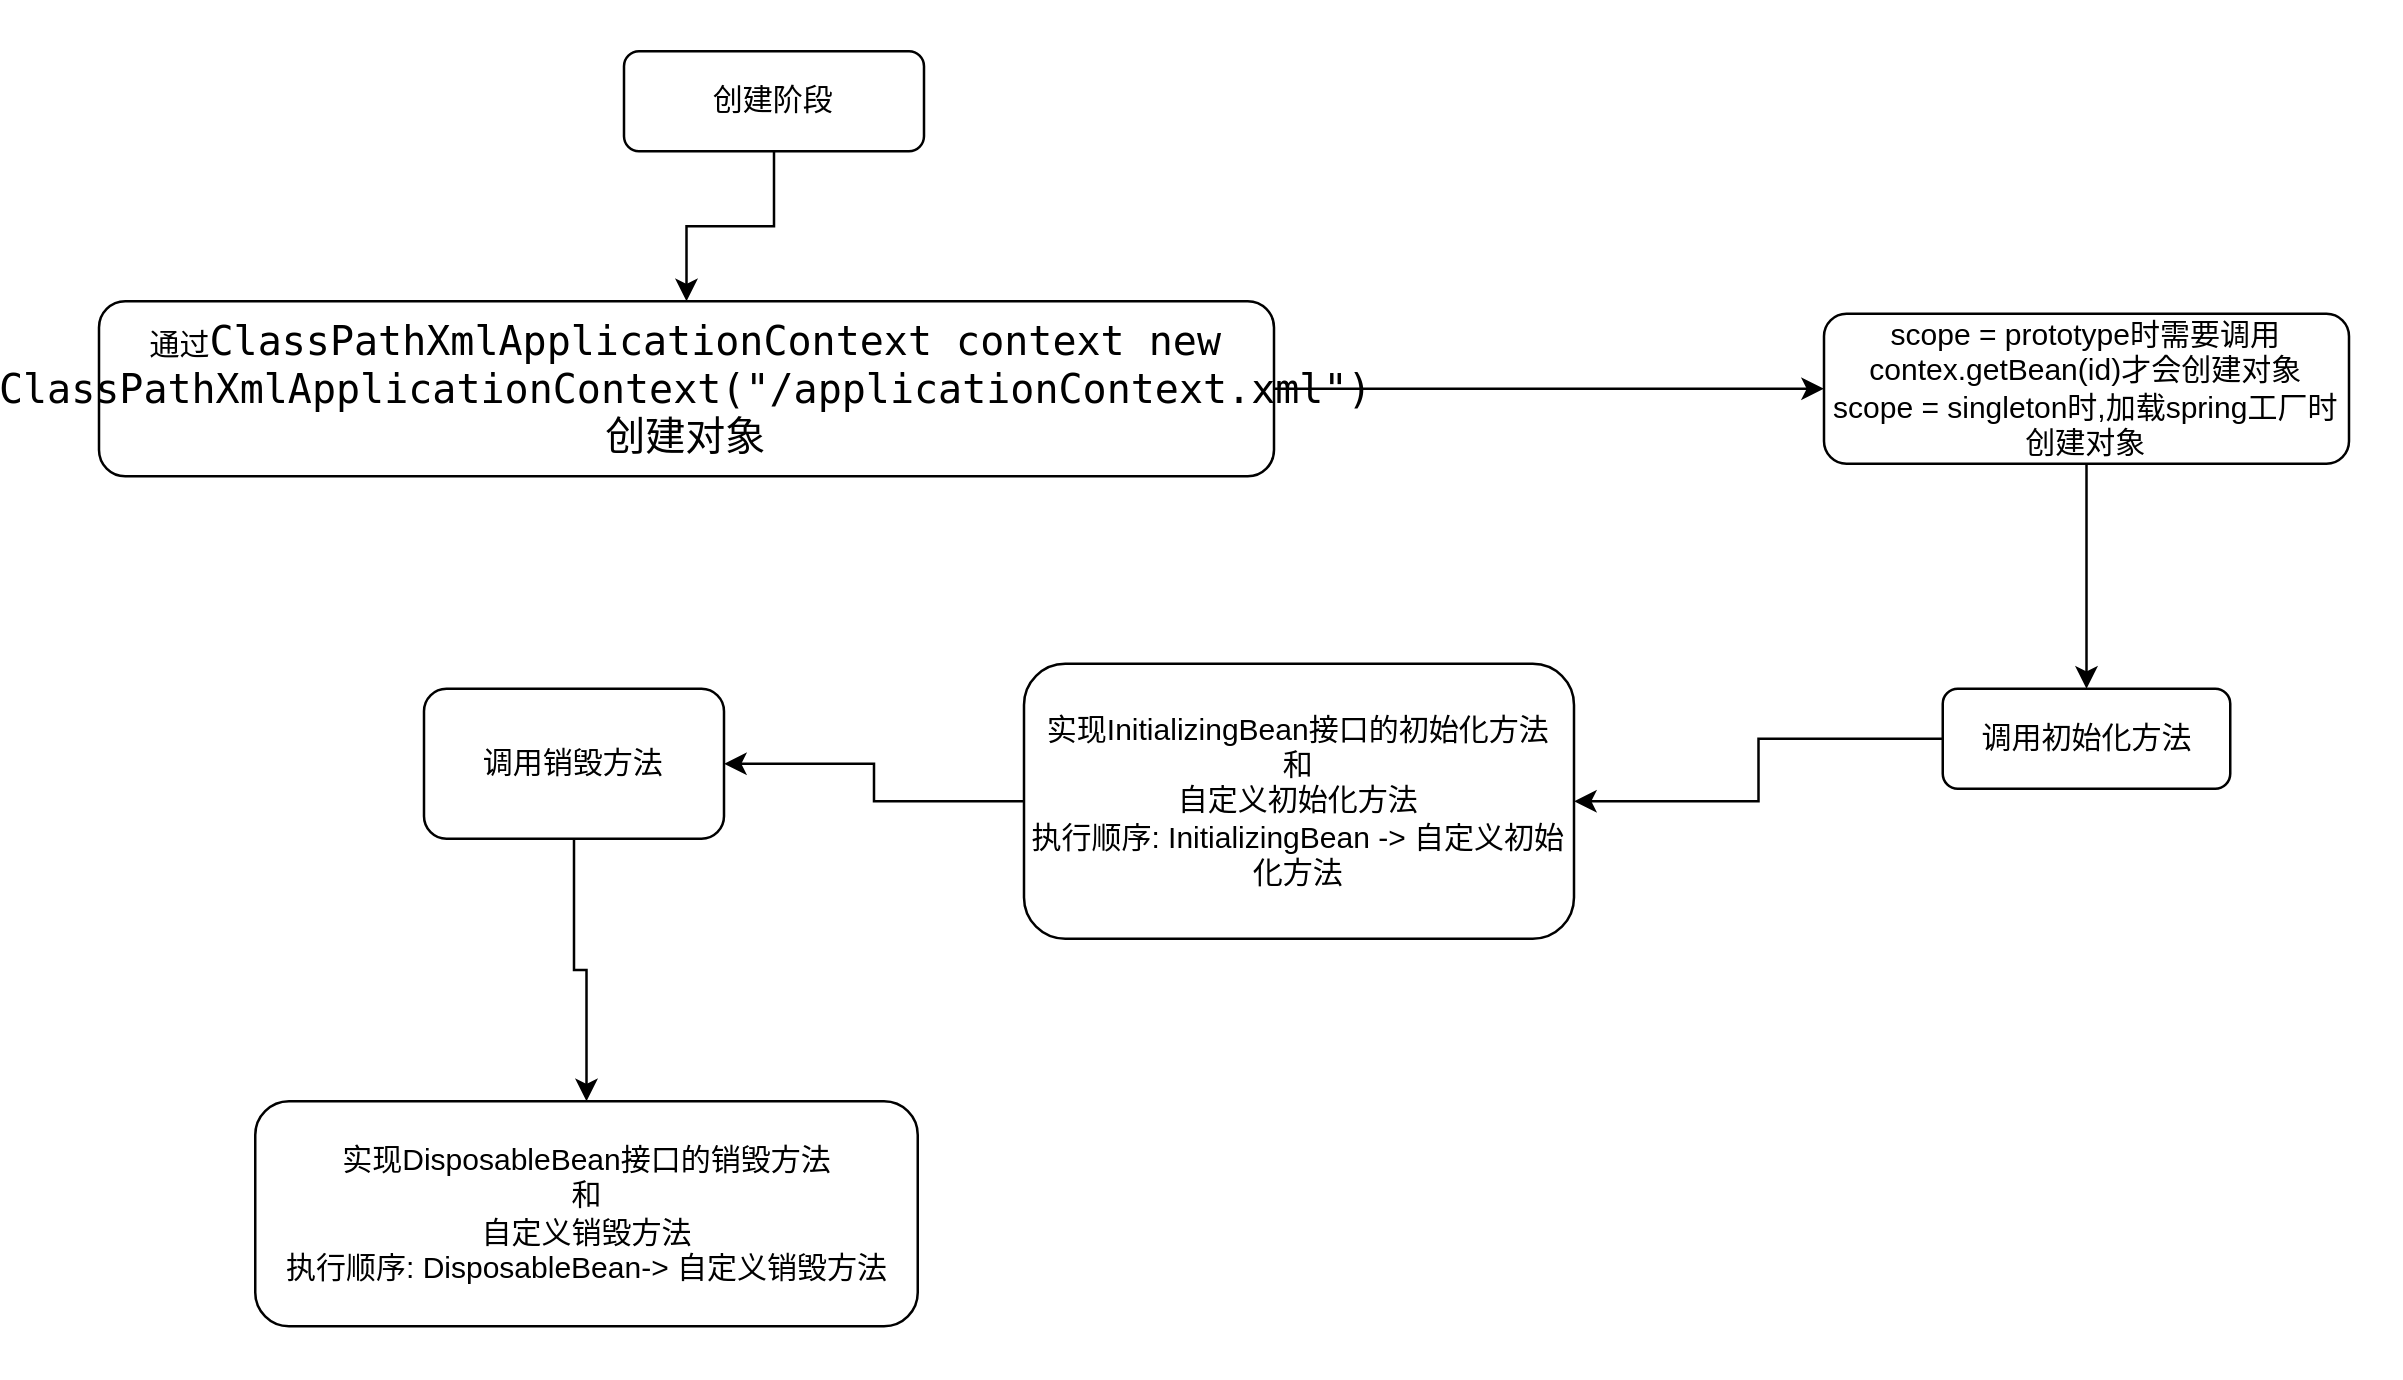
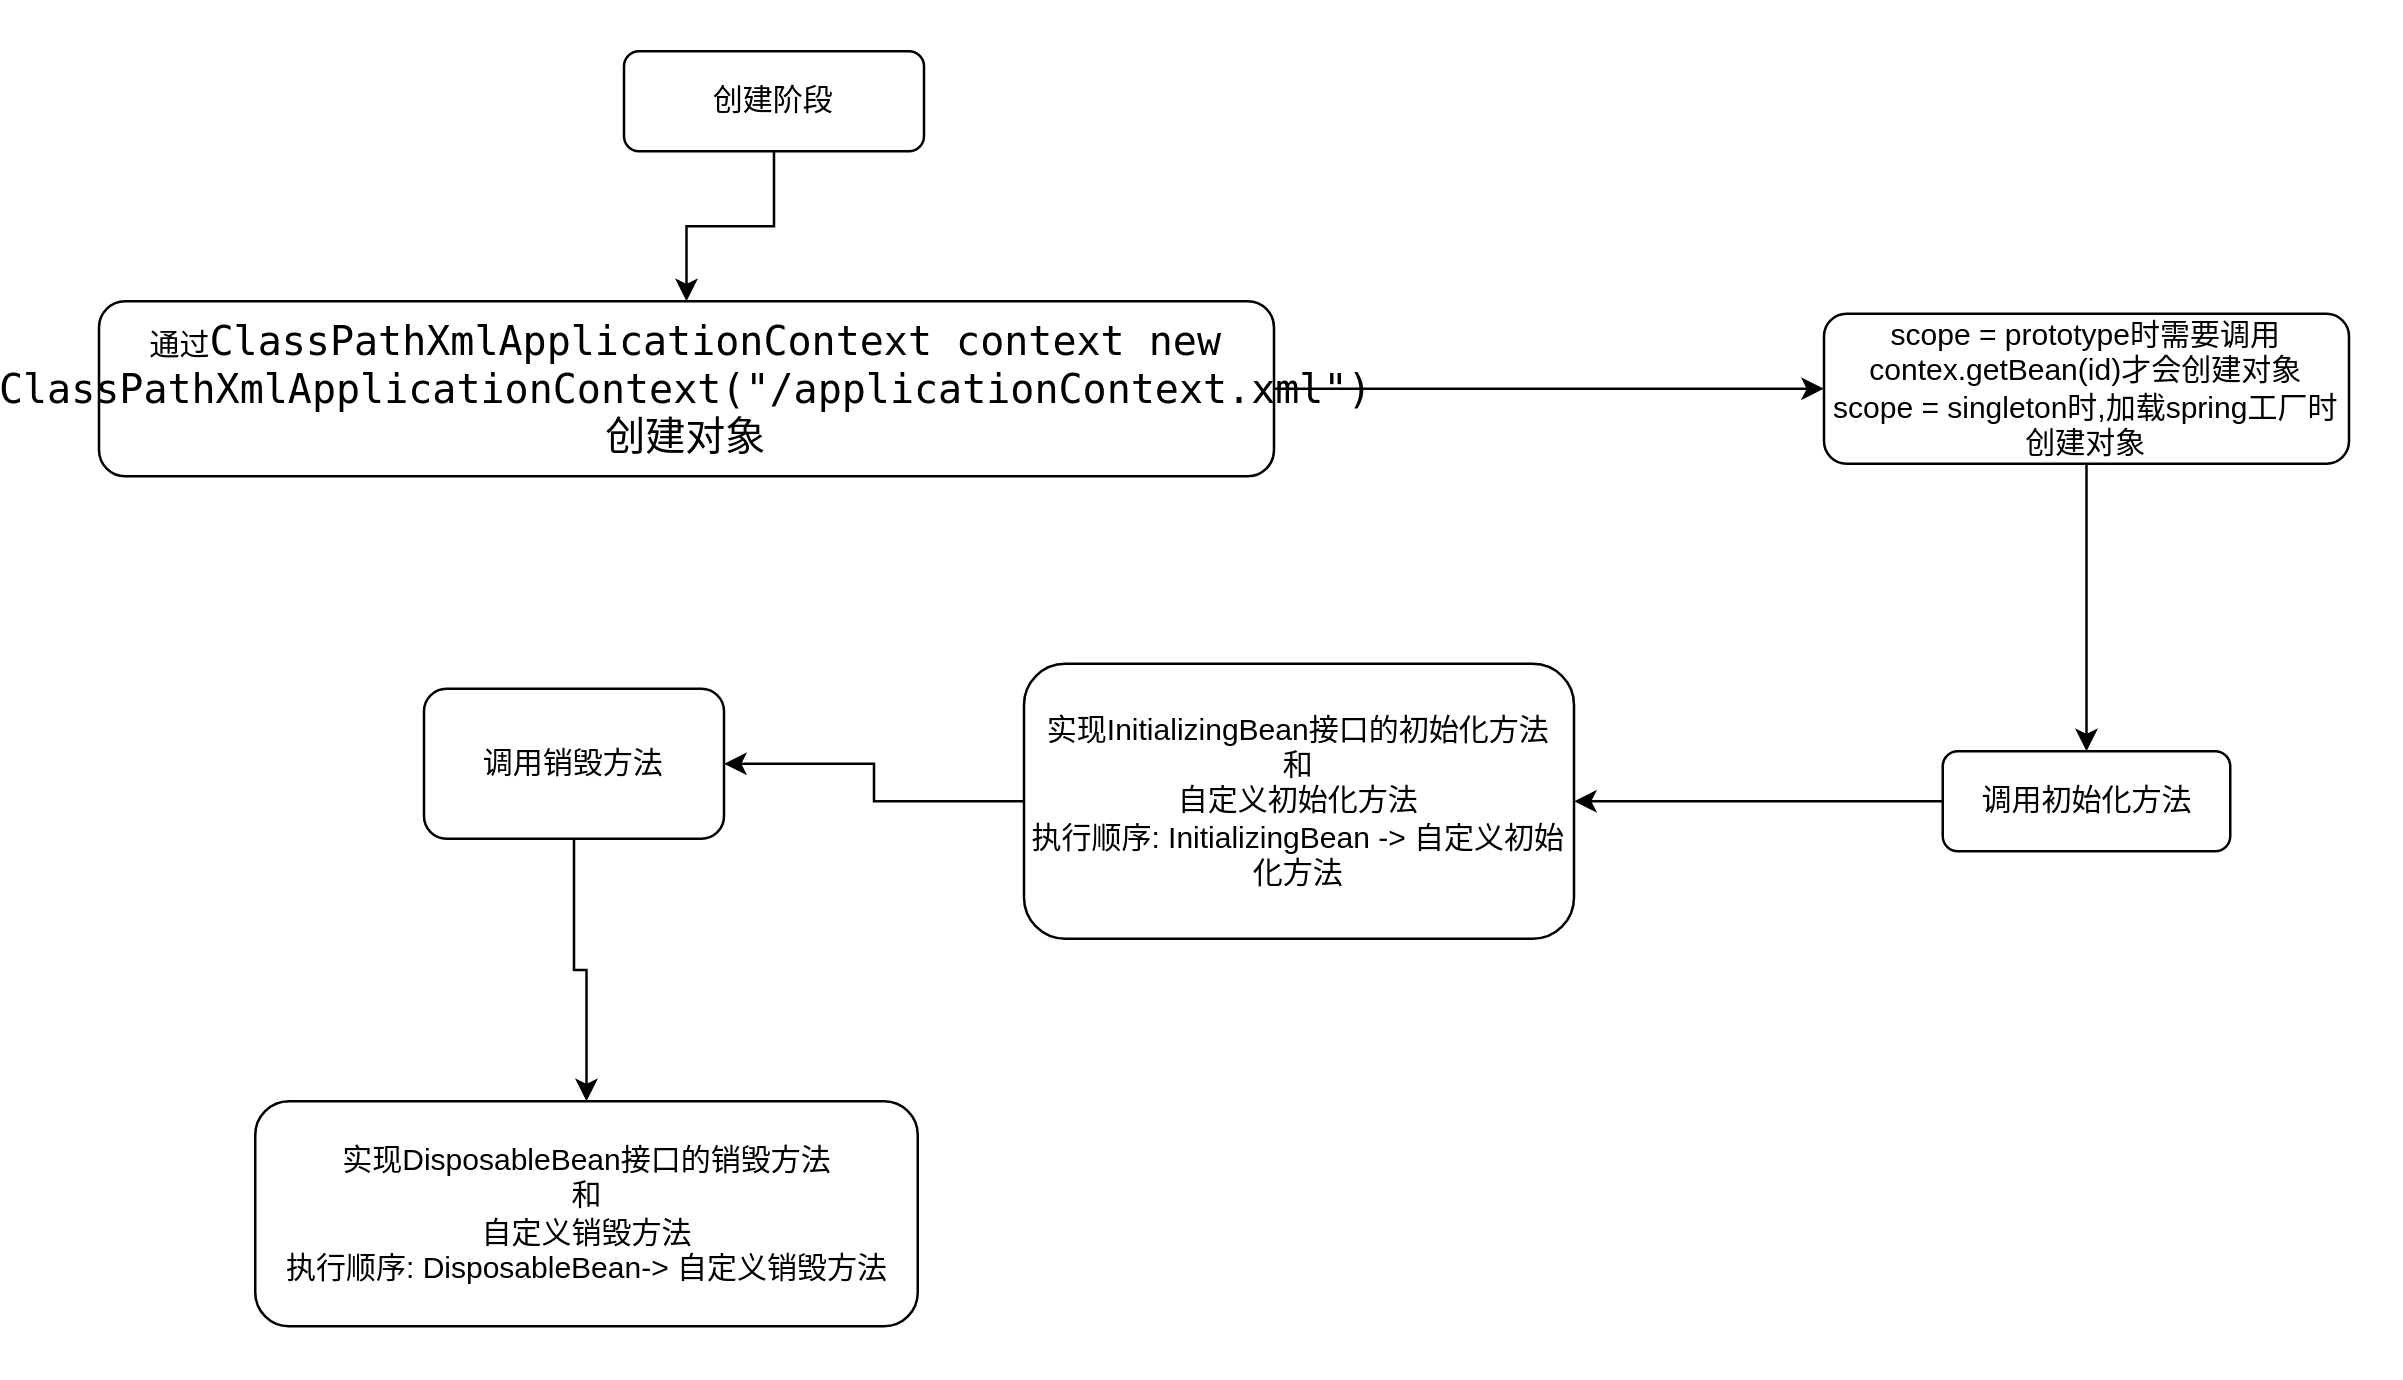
node "调用初始化方法": moved (2086, 739) -> (2086, 801)
